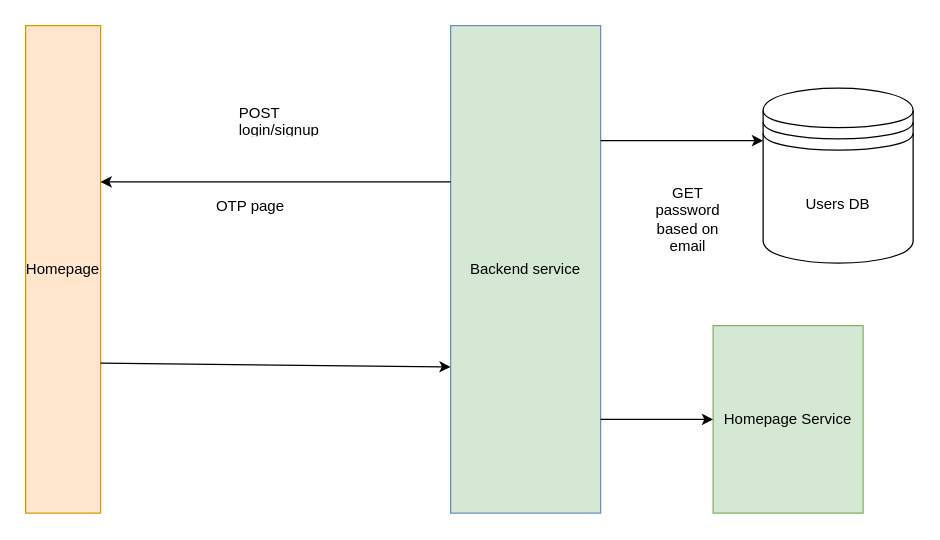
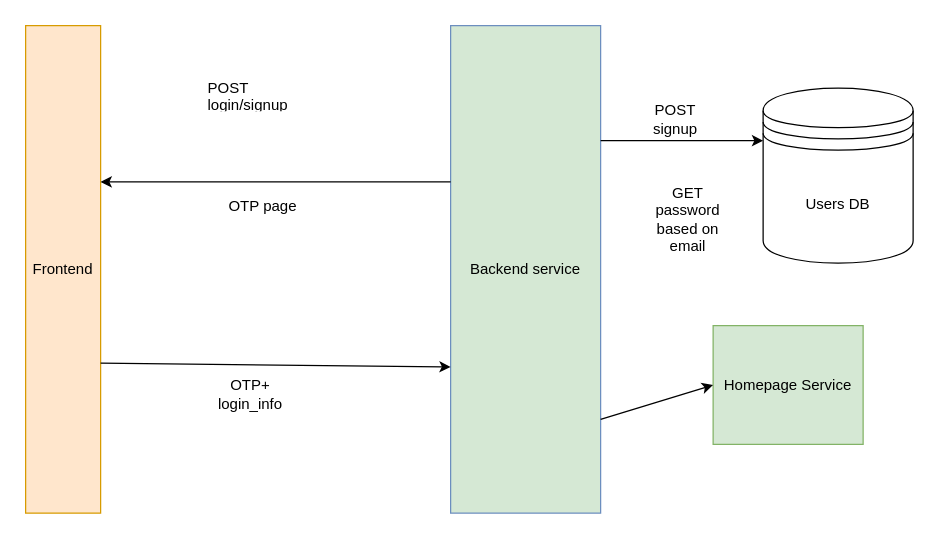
node "POST login/signup": moved (282, 119) -> (251, 94)
node "POST signup": added
node "OTP page": moved (251, 207) -> (263, 207)
node "Homepage": label "Homepage" -> "Frontend"
node "OTP+ login_info": added
node "Homepage Service": size 150x188 -> 150x119
